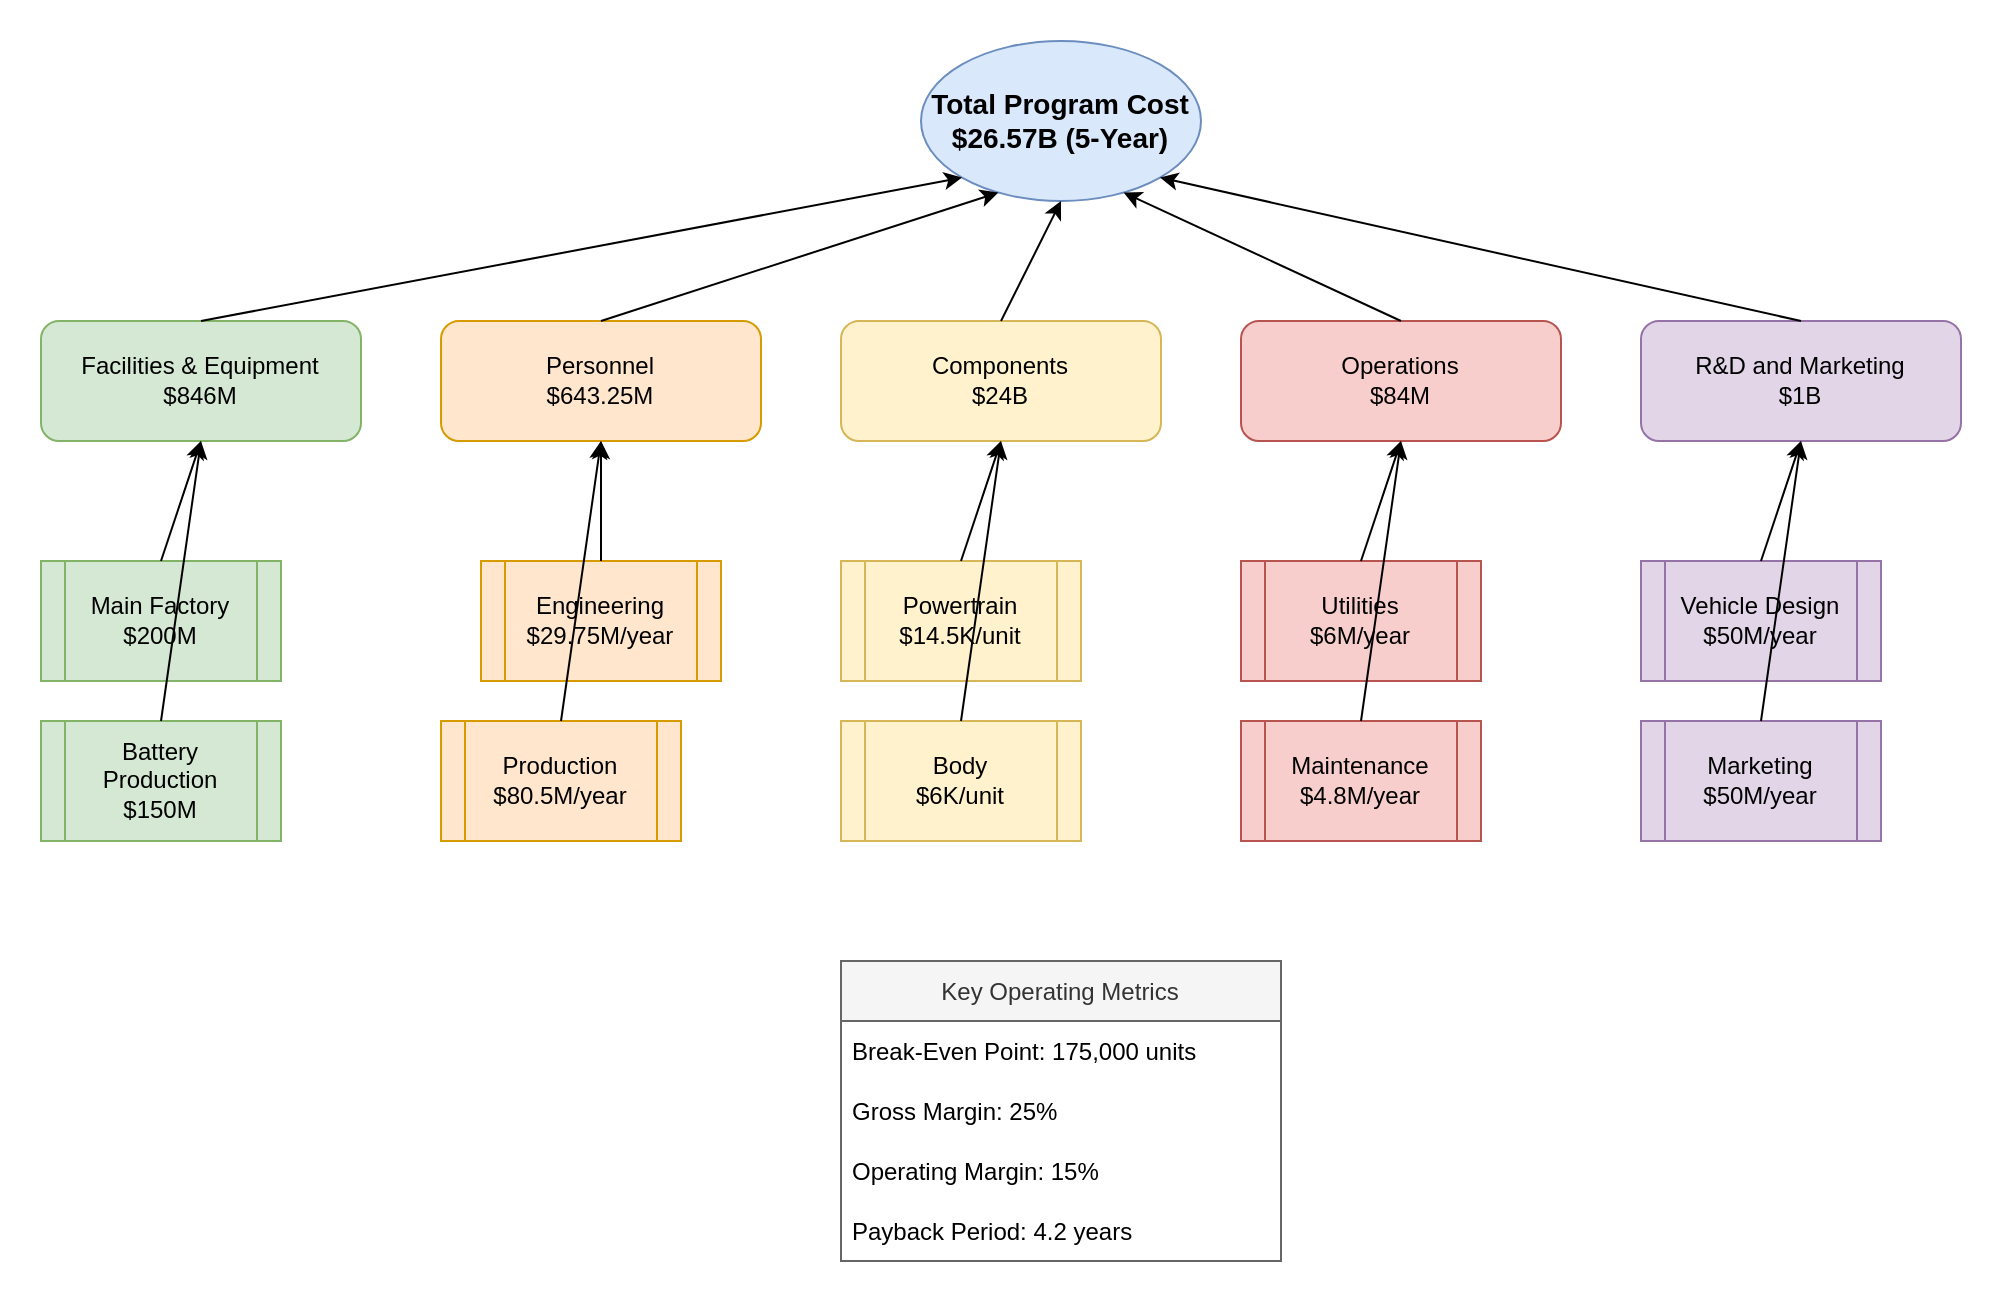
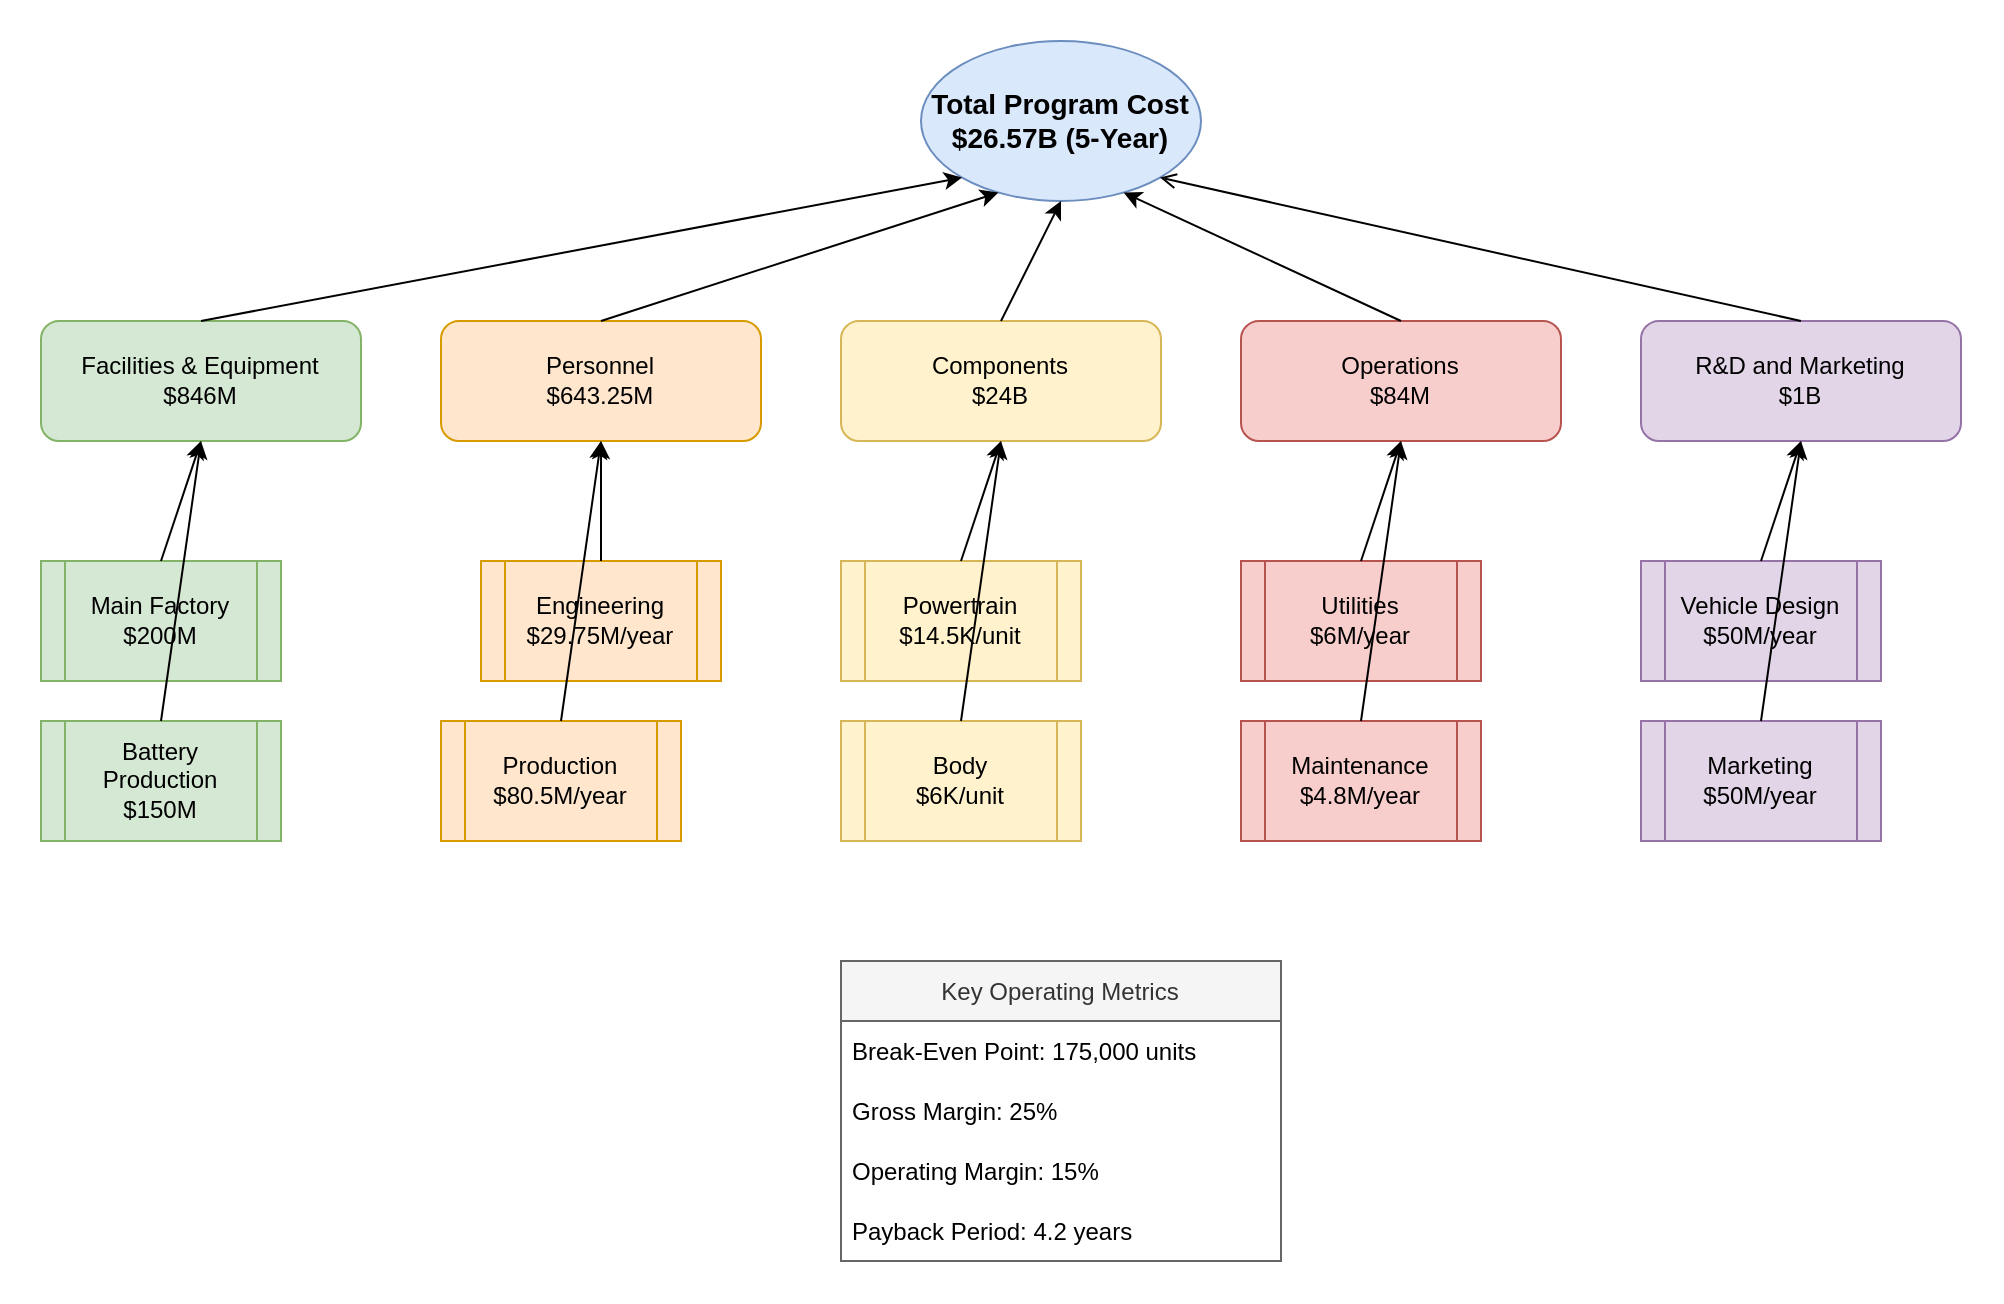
edge "R&D and Marketing $1B" -> "Total Program Cost $26.57B (5-Year)": arrowhead classic -> open
